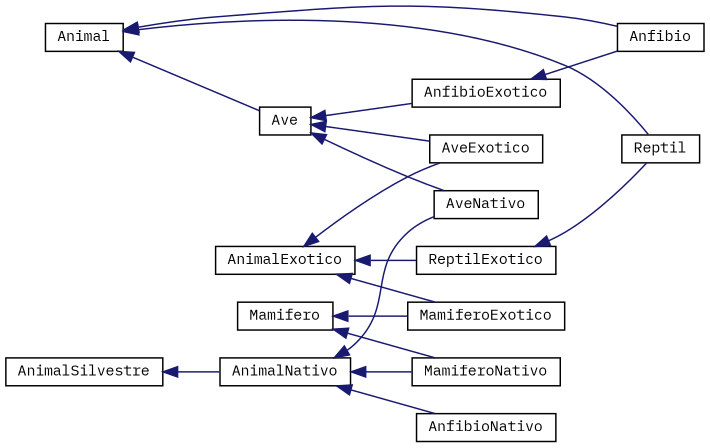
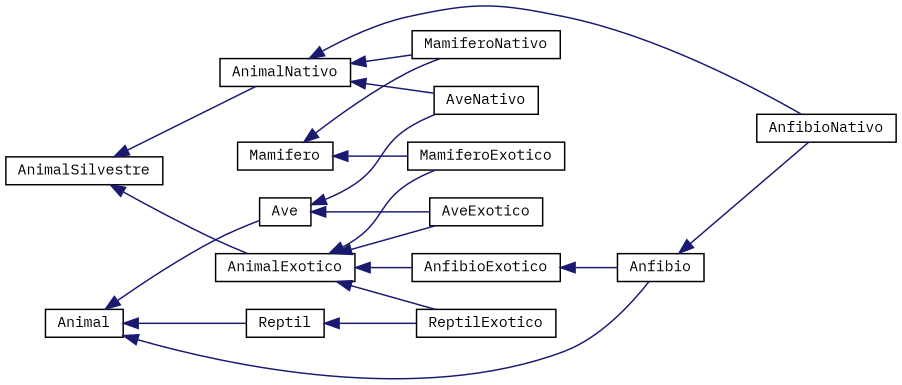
edge "AnfibioExotico" -> "Ave": now "AnfibioExotico" -> "AnimalExotico"
edge "AnfibioNativo" -> "Anfibio": added
edge "Reptil" -> "ReptilExotico": reversed
edge "AnimalExotico" -> "AnimalSilvestre": added
